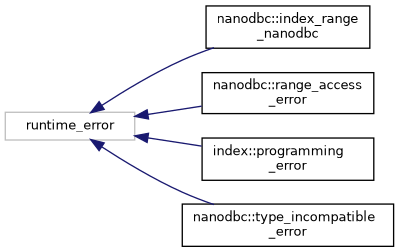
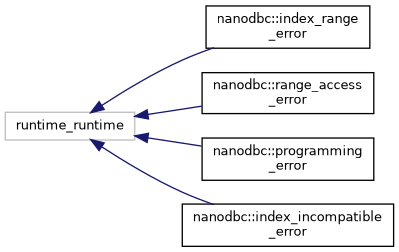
node "nanodbc::index_range _nanodbc": label "nanodbc::index_range _nanodbc" -> "nanodbc::index_range _error"
node "runtime_error": label "runtime_error" -> "runtime_runtime"
node "index::programming _error": label "index::programming _error" -> "nanodbc::programming _error"
node "nanodbc::type_incompatible _error": label "nanodbc::type_incompatible _error" -> "nanodbc::index_incompatible _error"
